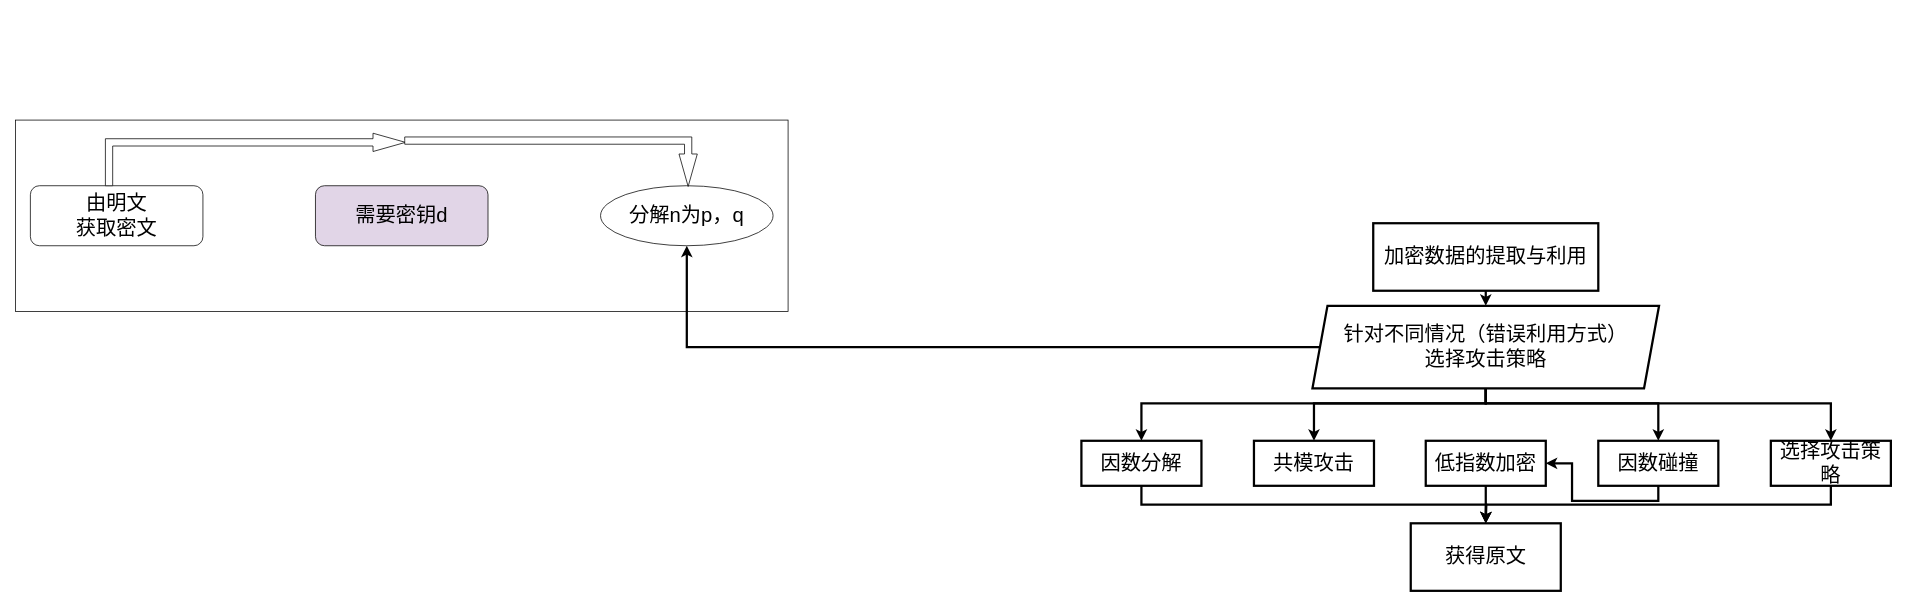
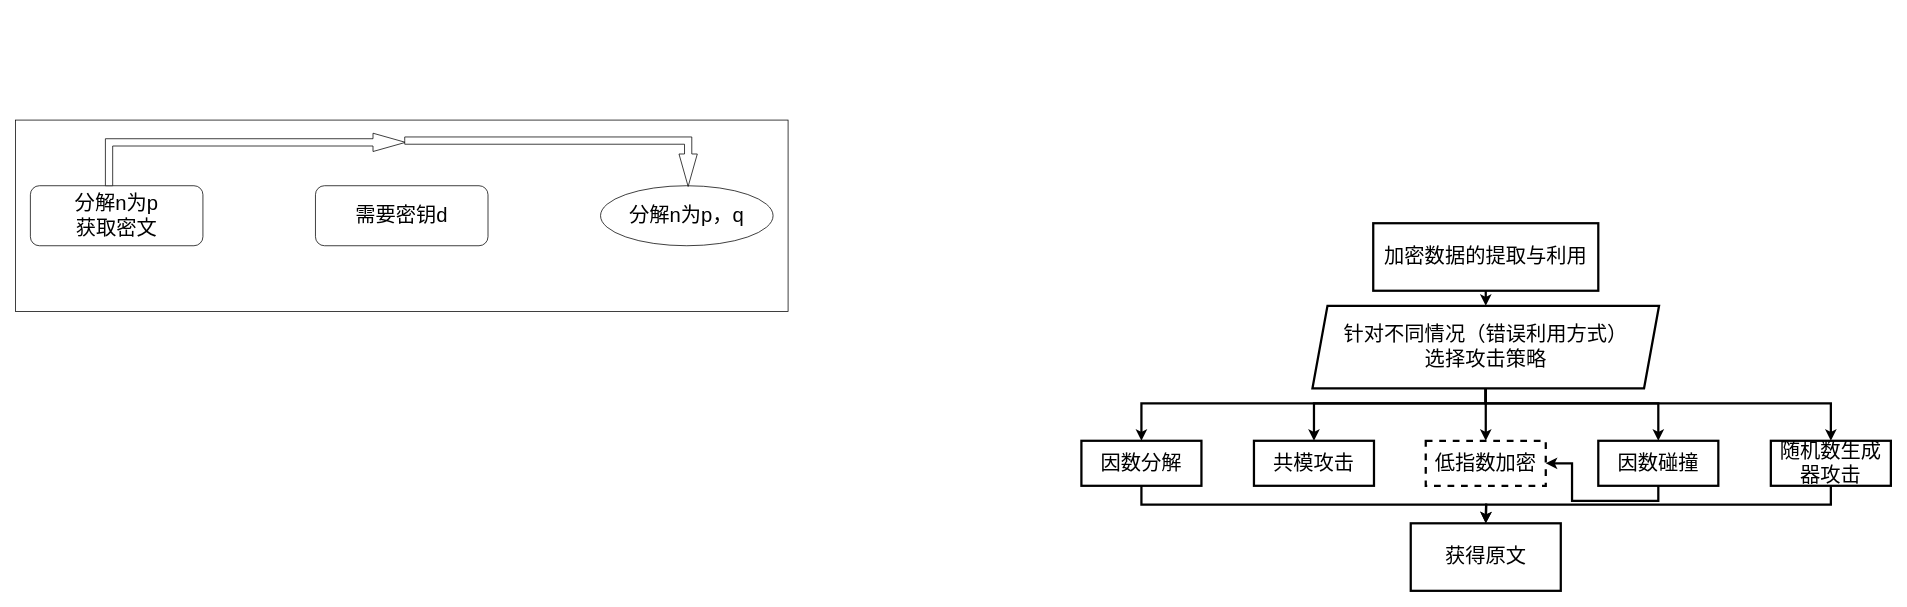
node "由明文 获取密文": label "由明文 获取密文" -> "分解n为p 获取密文"
node "需要密钥d": fillcolor #e1d5e7 -> #ffffff
edge "针对不同情况（错误利用方式） 选择攻击策略" -> "分解n为p，q": now "针对不同情况（错误利用方式） 选择攻击策略" -> "低指数加密"
node "低指数加密": style solid -> dashed
node "选择攻击策略": label "选择攻击策略" -> "随机数生成器攻击"
edge "低指数加密" -> "获得原文": removed
